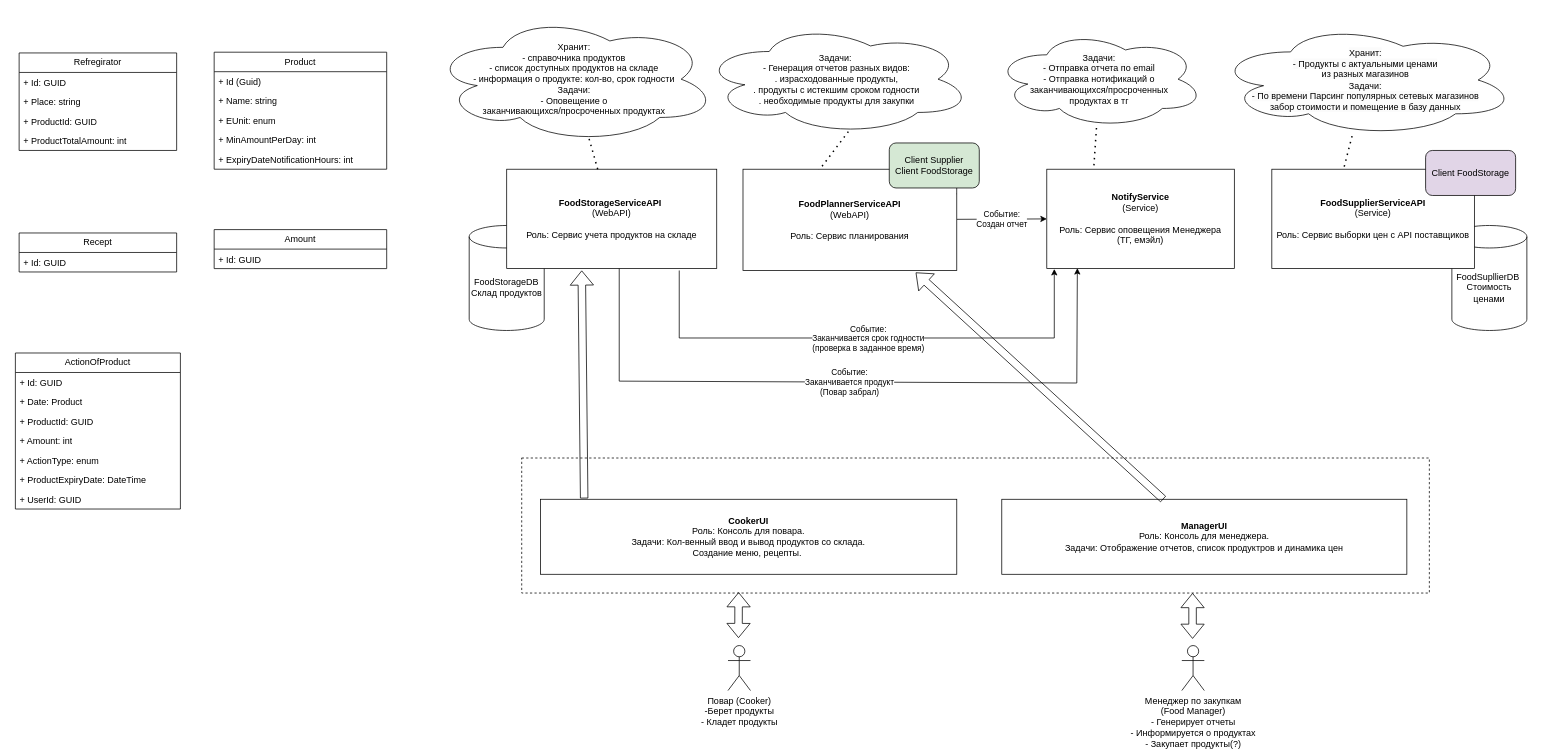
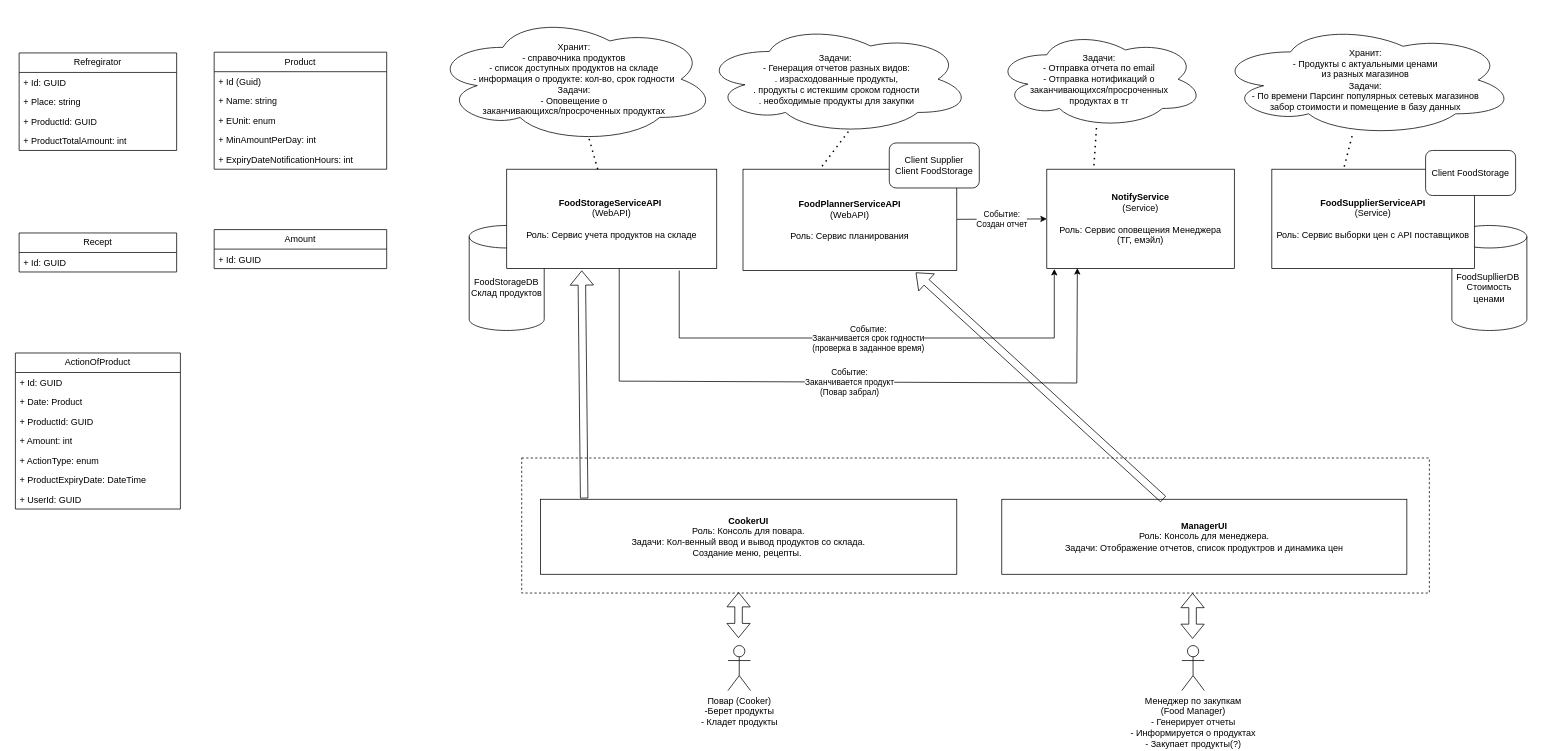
node "Client Supplier Client FoodStorage": fillcolor #d5e8d4 -> #ffffff
node "Client FoodStorage": fillcolor #e1d5e7 -> #ffffff
